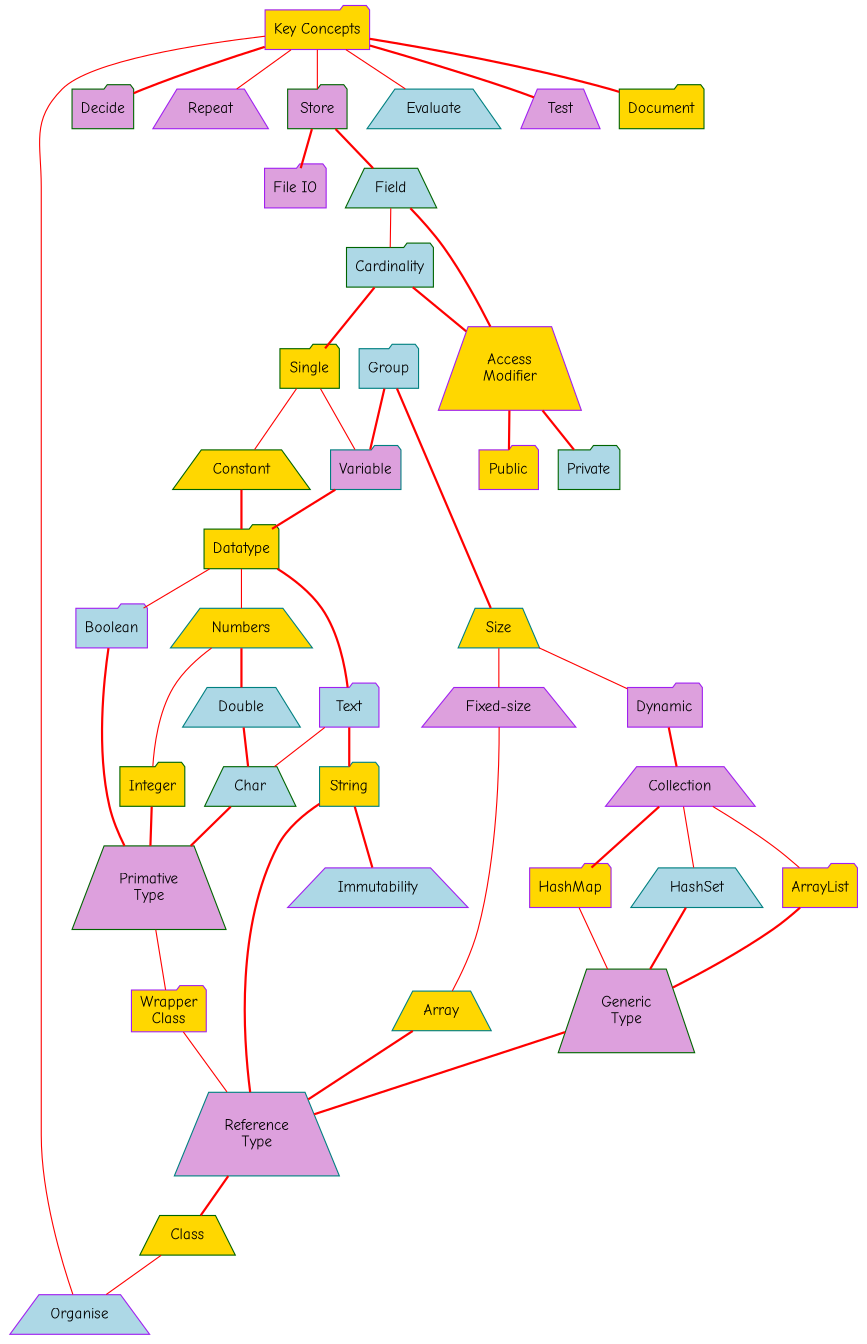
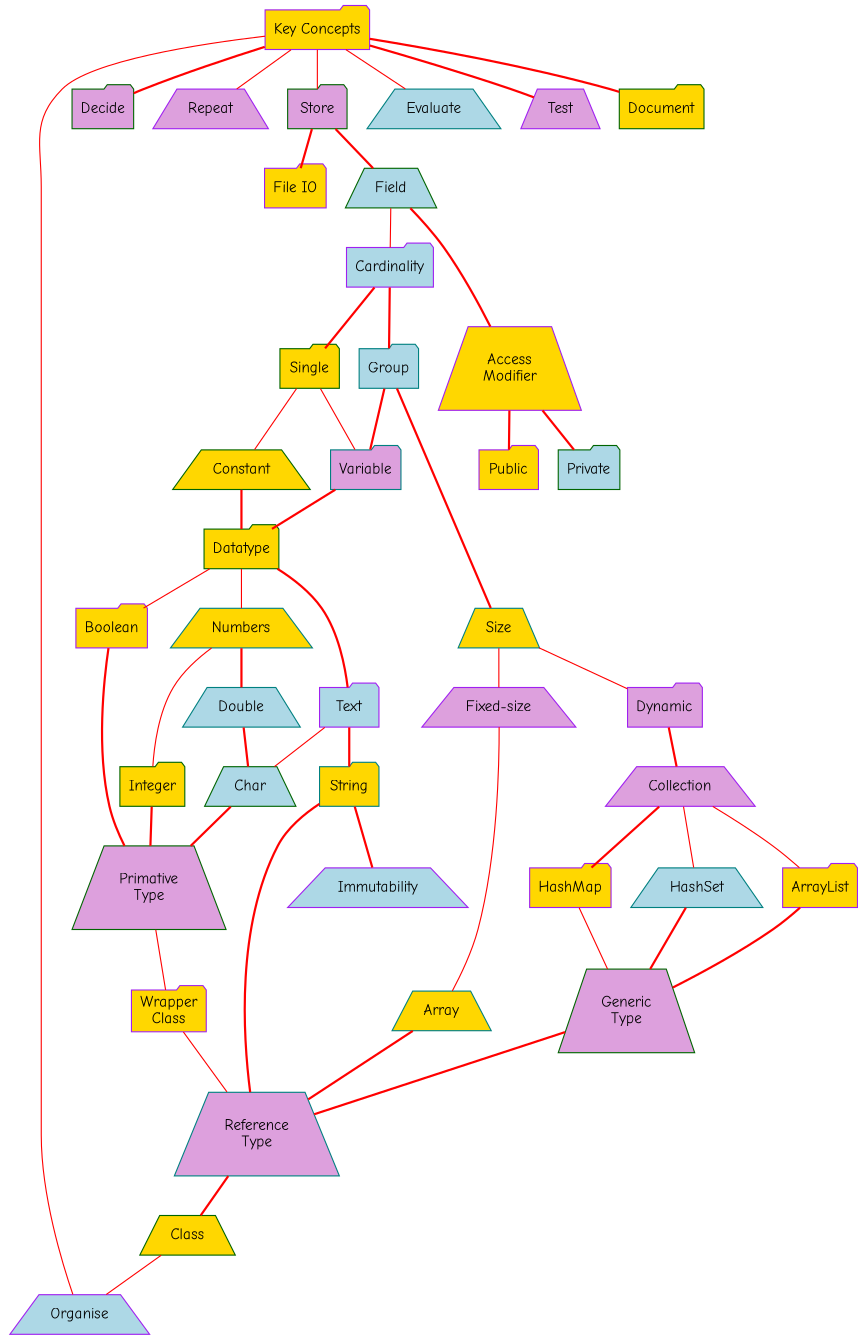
node "File IO": fillcolor plum -> gold
node "Cardinality": color darkgreen -> purple
edge "Cardinality" -- "Access Modifier": now "Cardinality" -- "Group"
node "Boolean": fillcolor lightblue -> gold
